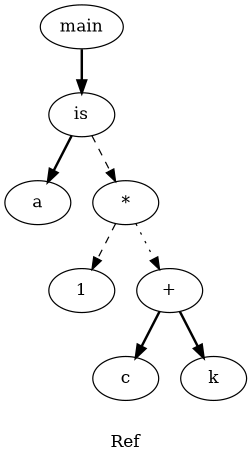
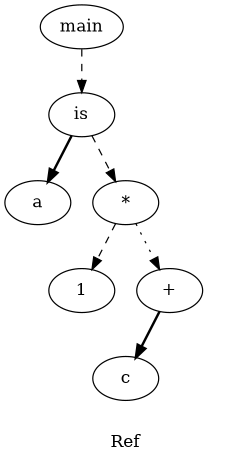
edge "main" -> "is": style bold -> dashed
node "k": removed
